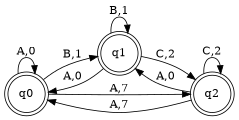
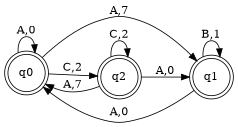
edge "q0" -> "q1": label "B,1" -> "A,7"
edge "q1" -> "q2": removed, label "C,2"
edge "q0" -> "q2": label "A,7" -> "C,2"
